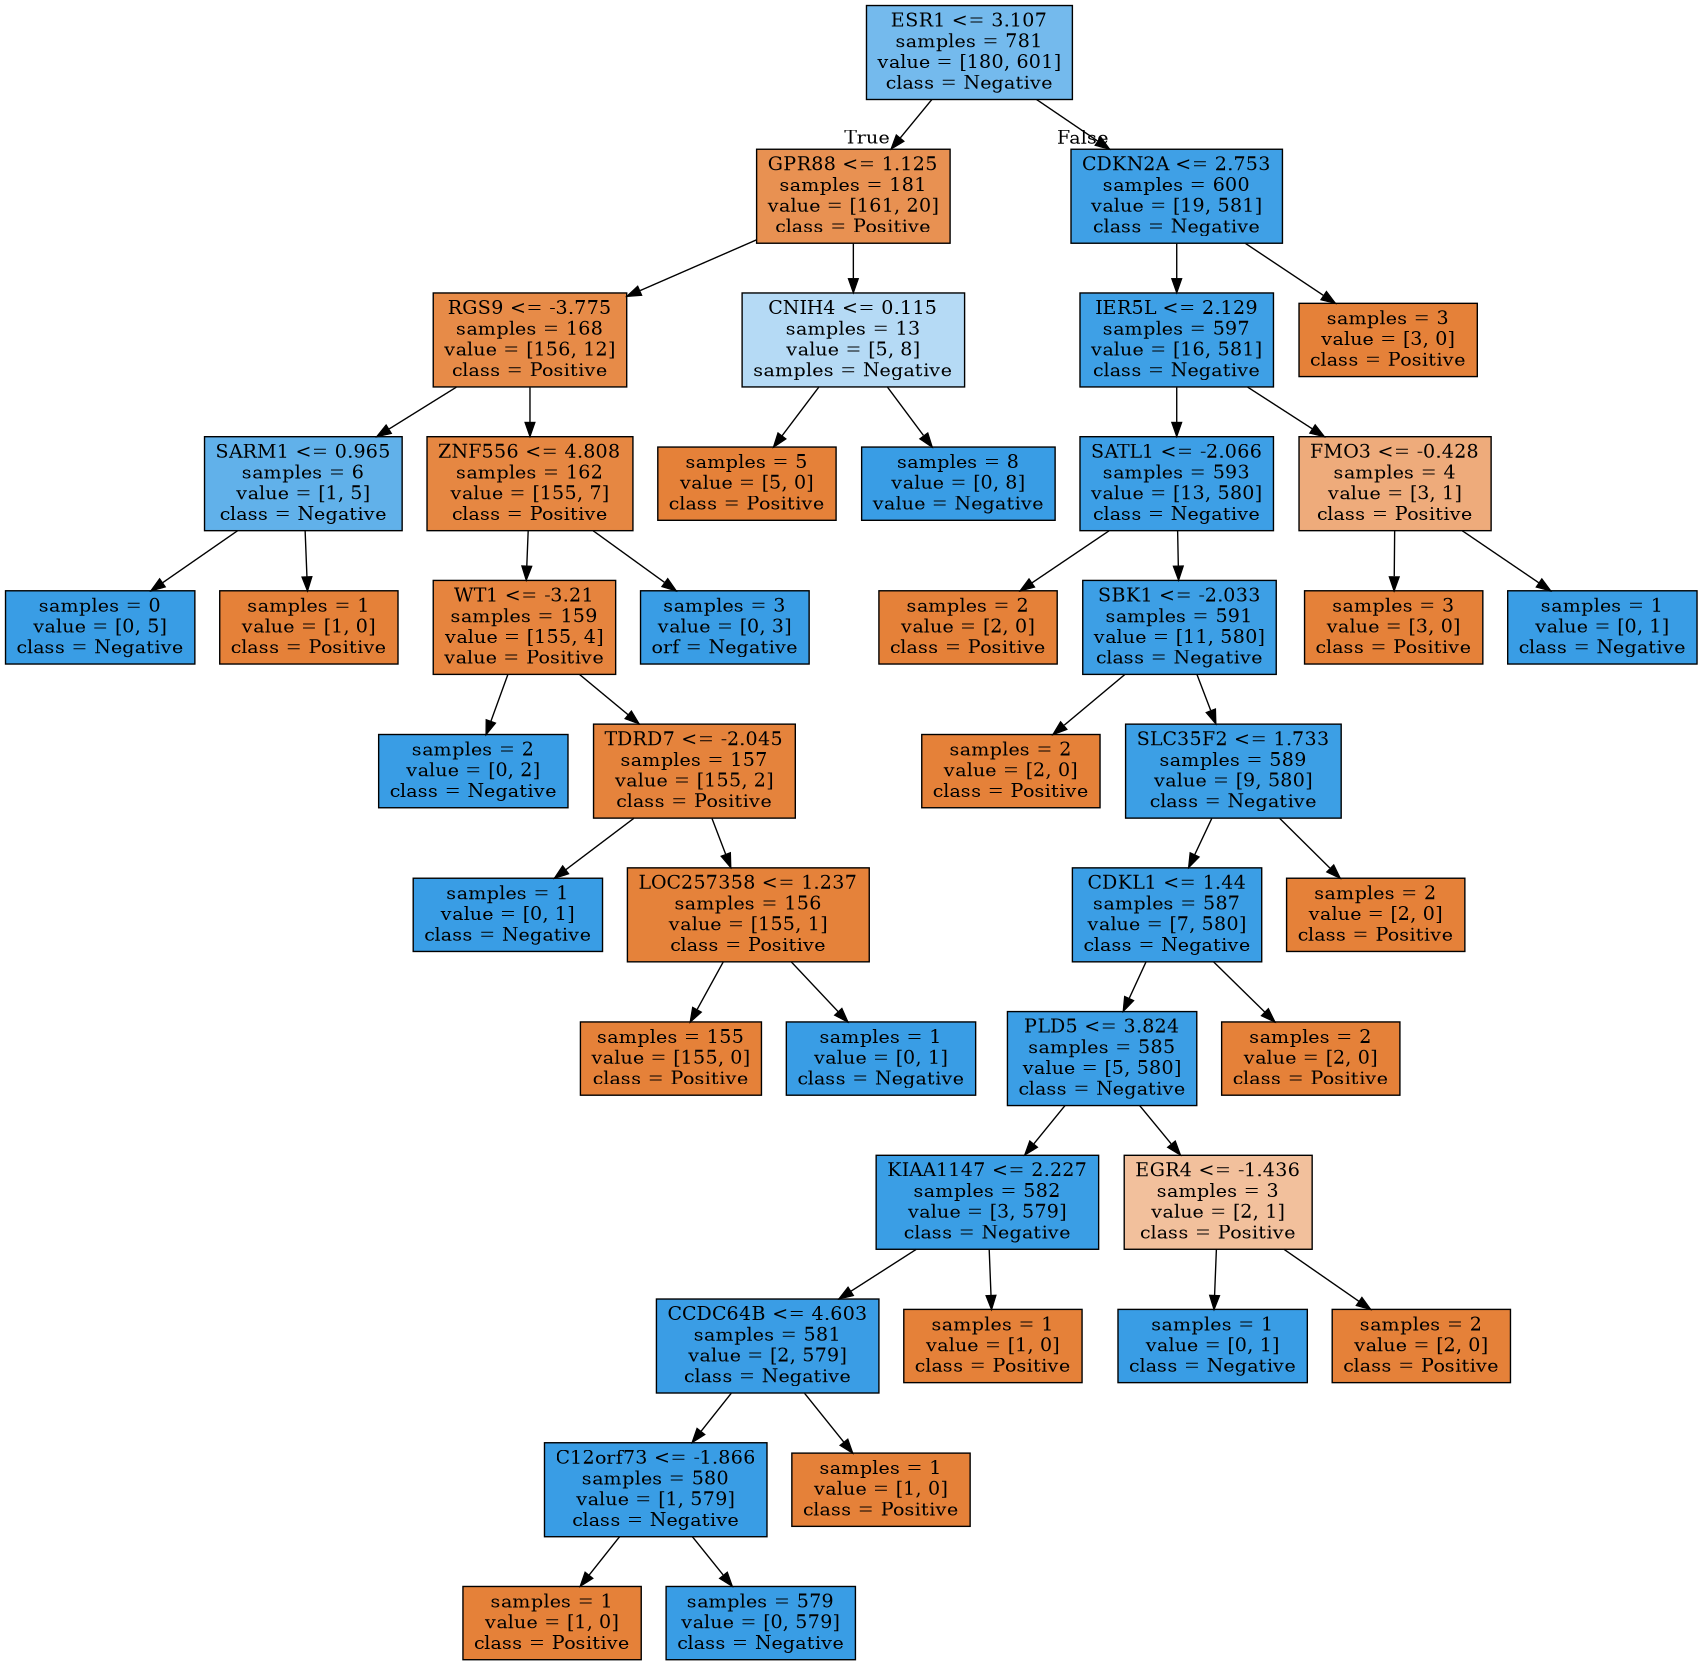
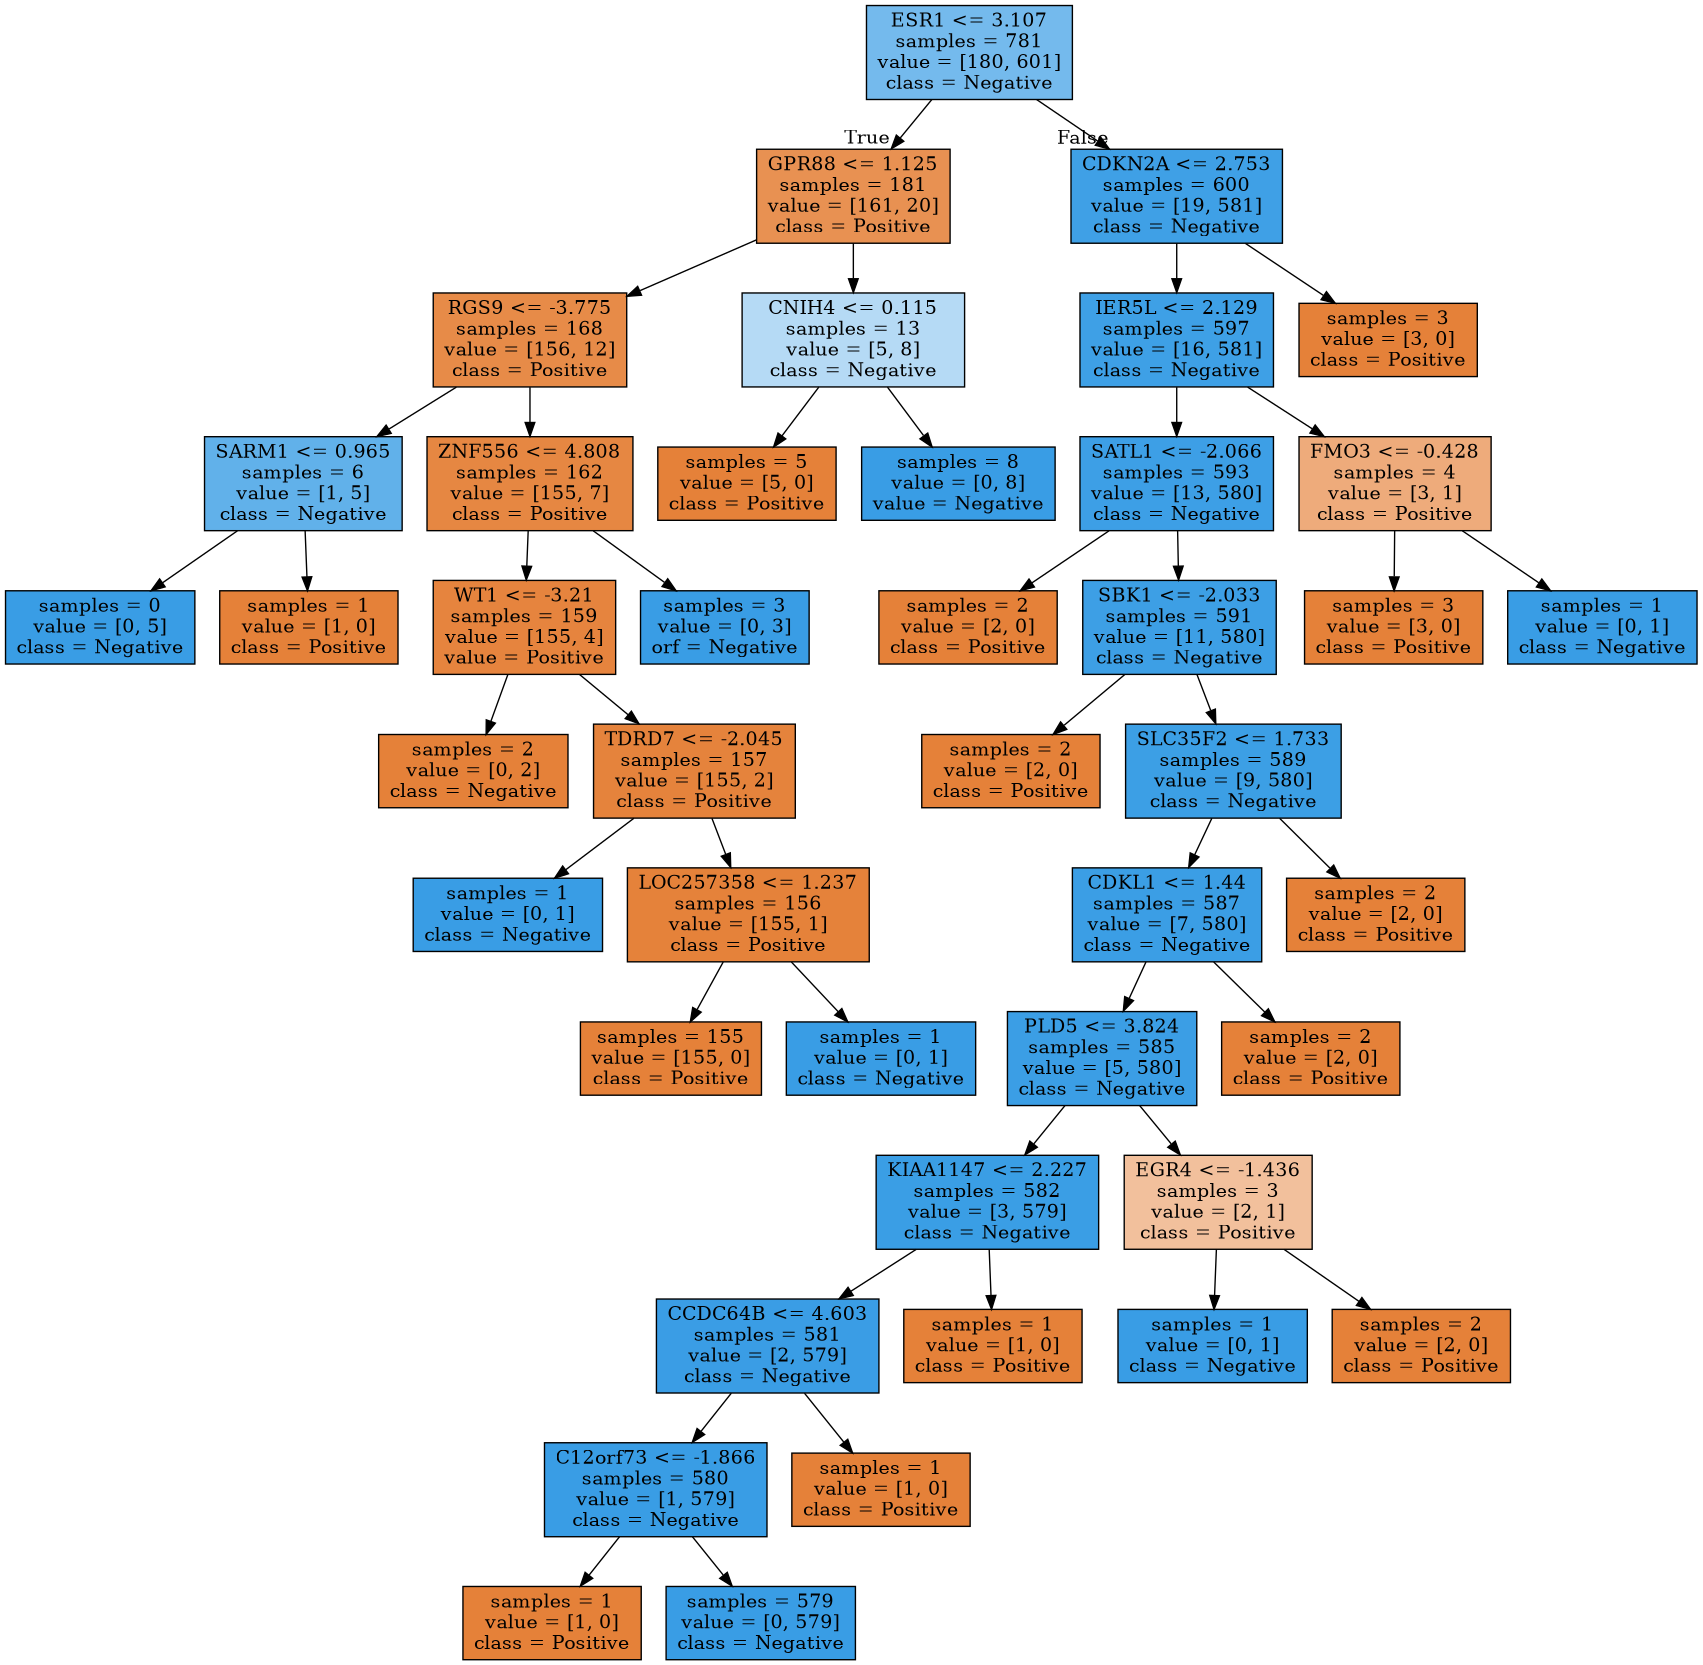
node "CNIH4 <= 0.115 samples = 13 value = [5, 8] samples = Negative": label "CNIH4 <= 0.115 samples = 13 value = [5, 8] samples = Negative" -> "CNIH4 <= 0.115 samples = 13 value = [5, 8] class = Negative"
node "samples = 2 value = [0, 2] class = Negative": fillcolor #399de5 -> #e58139
